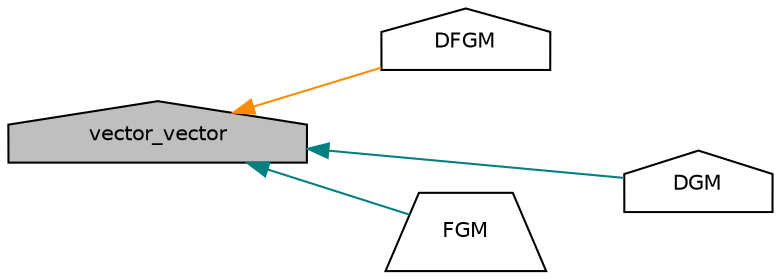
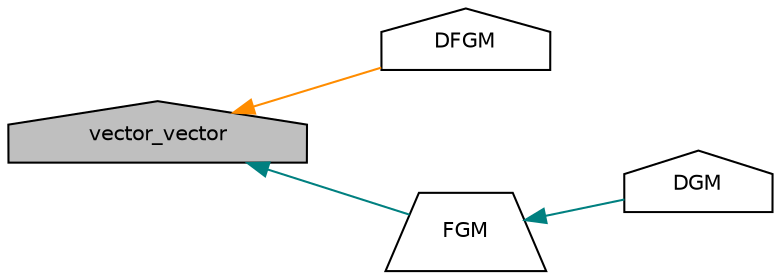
edge "DGM" -> "vector_vector": now "DGM" -> "FGM"
